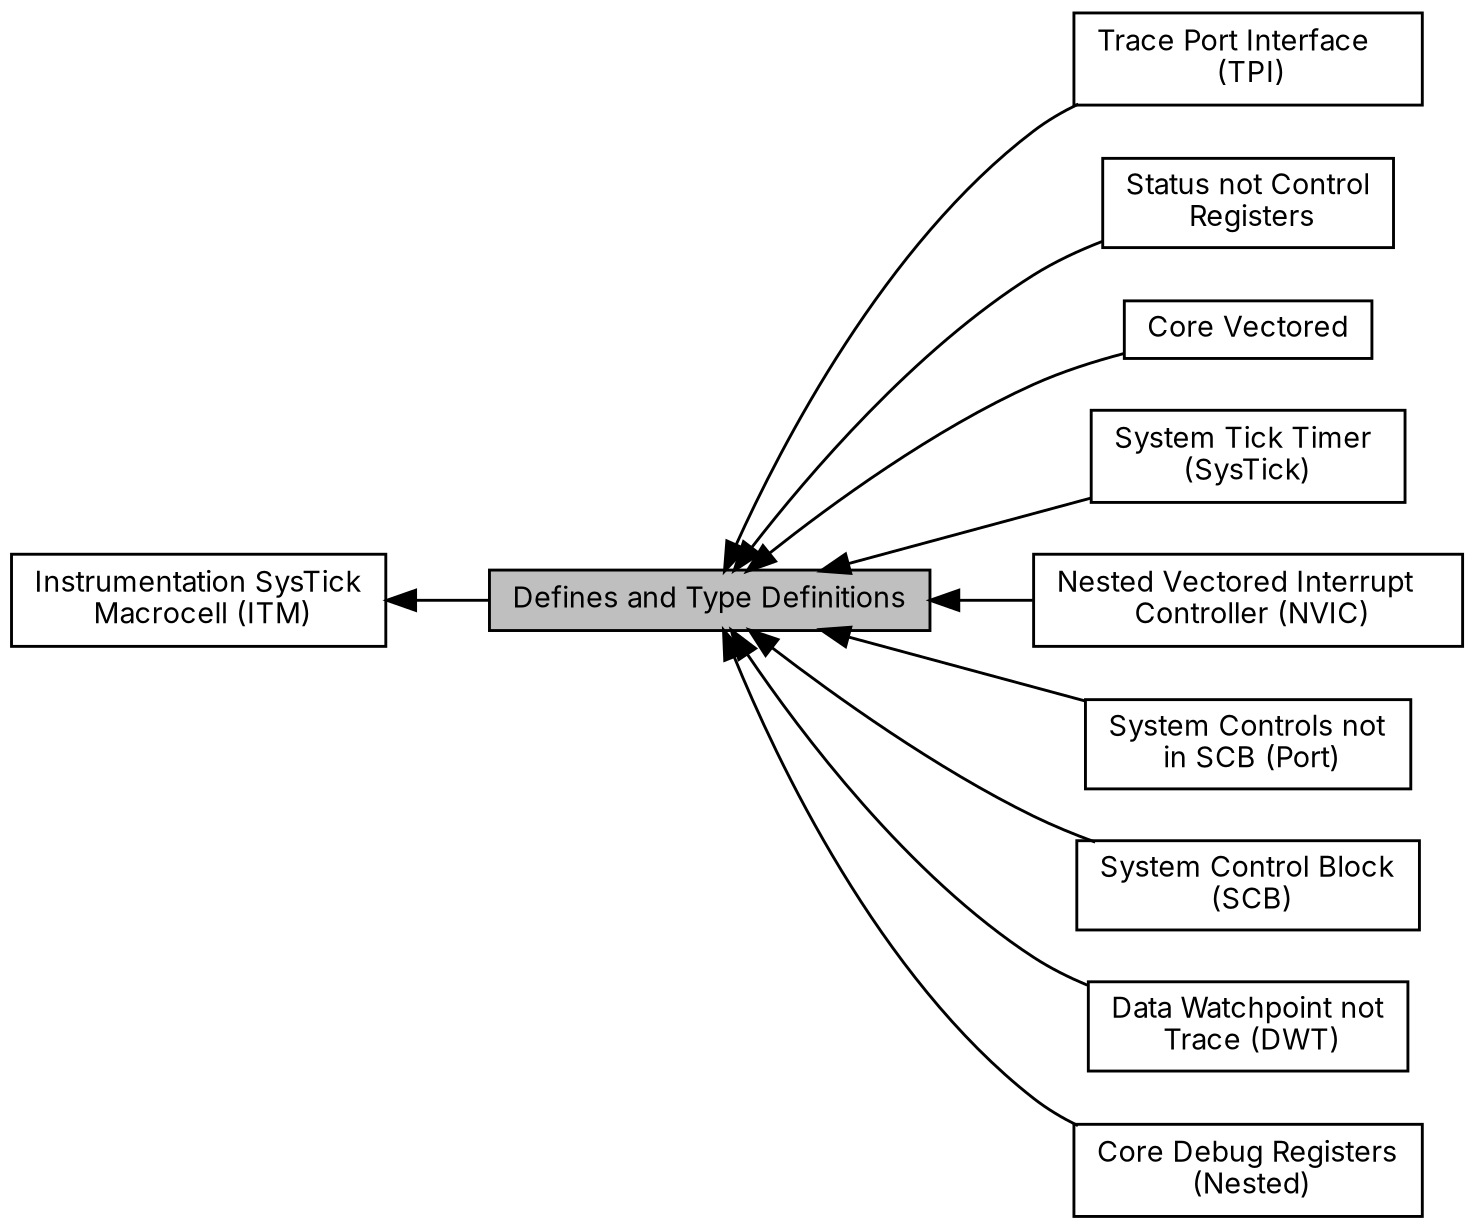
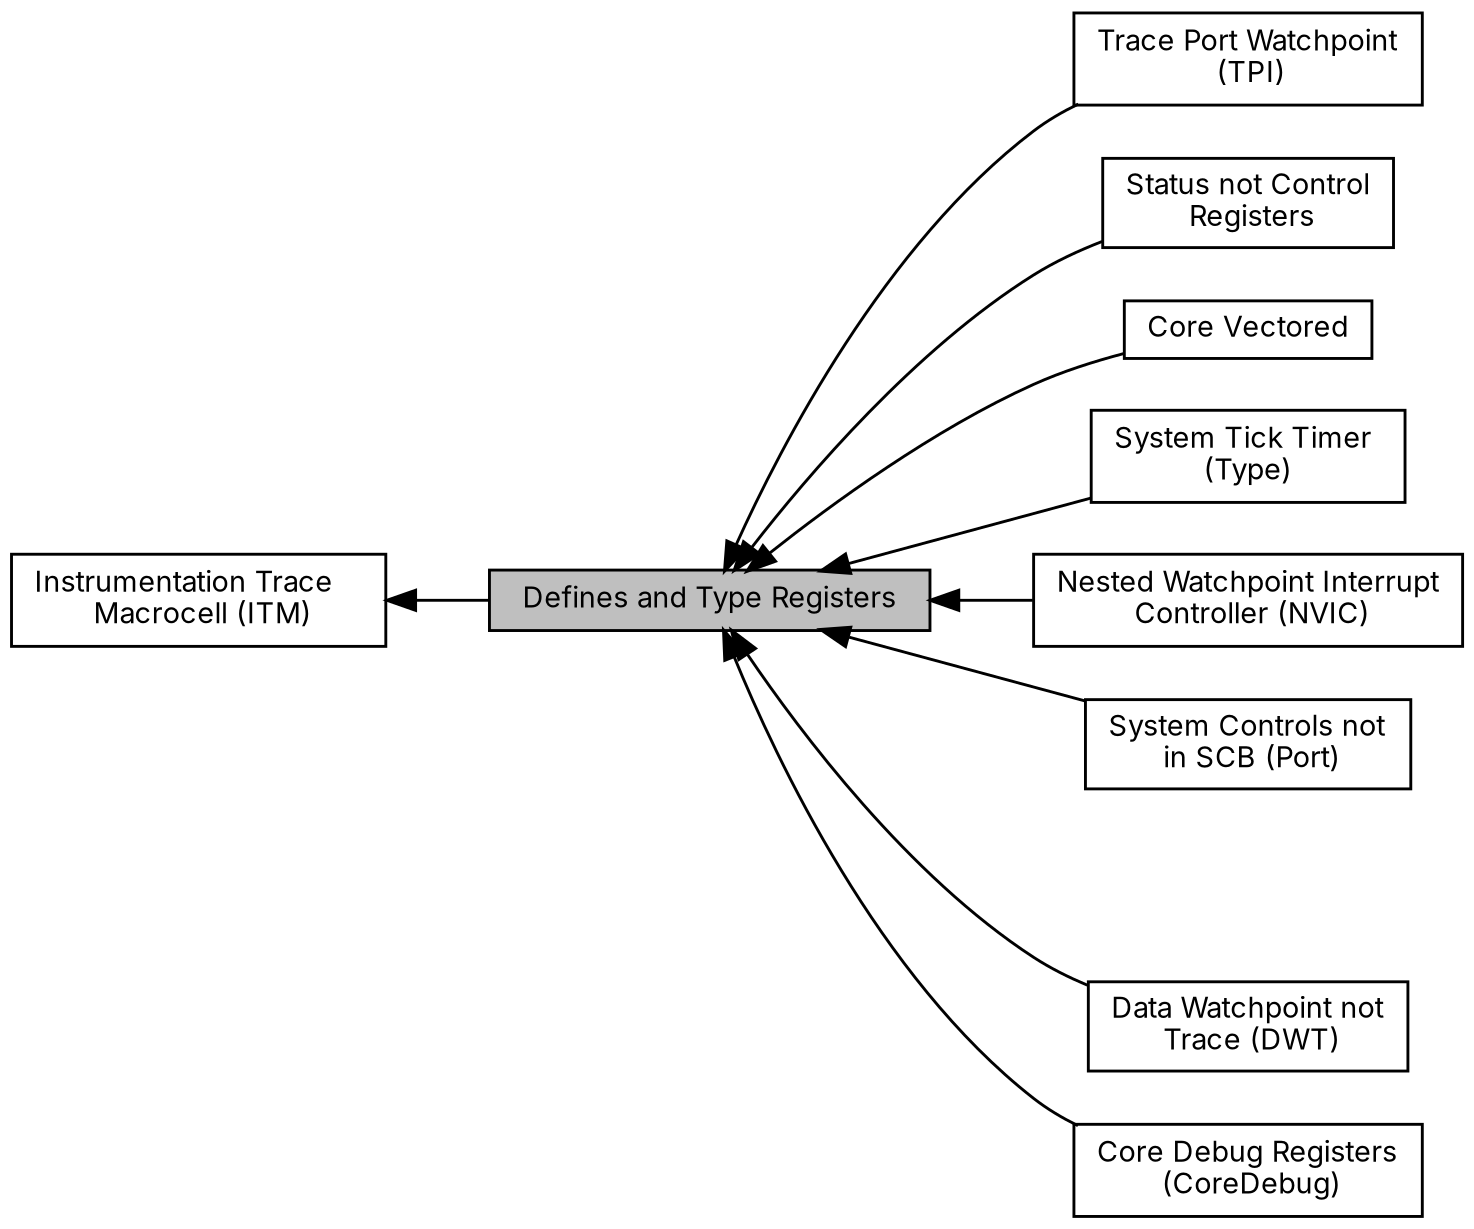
node "Trace Port Interface (TPI)": label "Trace Port Interface (TPI)" -> "Trace Port Watchpoint (TPI)"
node "System Tick Timer (SysTick)": label "System Tick Timer (SysTick)" -> "System Tick Timer (Type)"
node "Instrumentation SysTick Macrocell (ITM)": label "Instrumentation SysTick Macrocell (ITM)" -> "Instrumentation Trace Macrocell (ITM)"
node "Defines and Type Definitions": label "Defines and Type Definitions" -> "Defines and Type Registers"
node "Nested Vectored Interrupt Controller (NVIC)": label "Nested Vectored Interrupt Controller (NVIC)" -> "Nested Watchpoint Interrupt Controller (NVIC)"
node "System Control Block (SCB)": removed
node "Core Debug Registers (Nested)": label "Core Debug Registers (Nested)" -> "Core Debug Registers (CoreDebug)"
